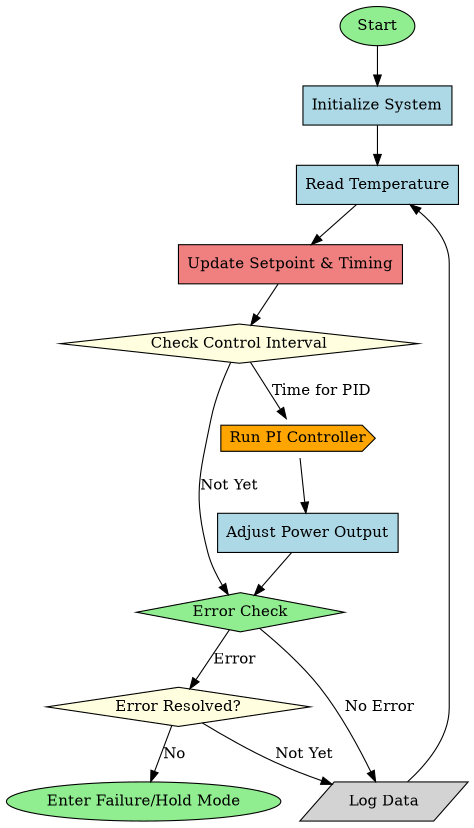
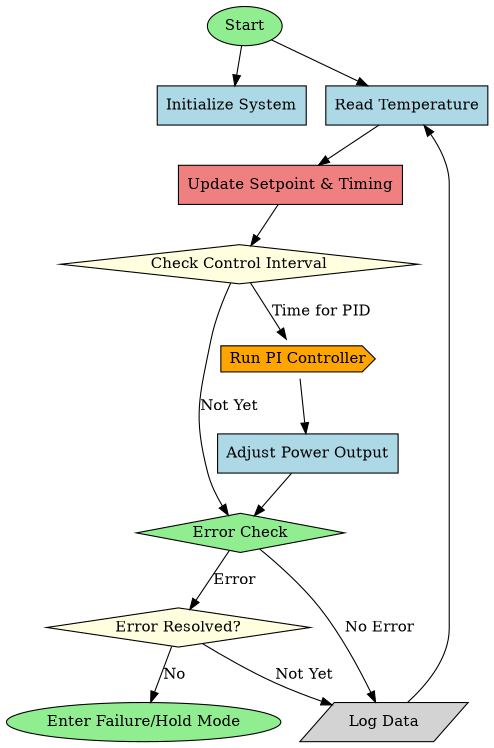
edge "Initialize System" -> "Read Temperature": now "Start" -> "Read Temperature"
